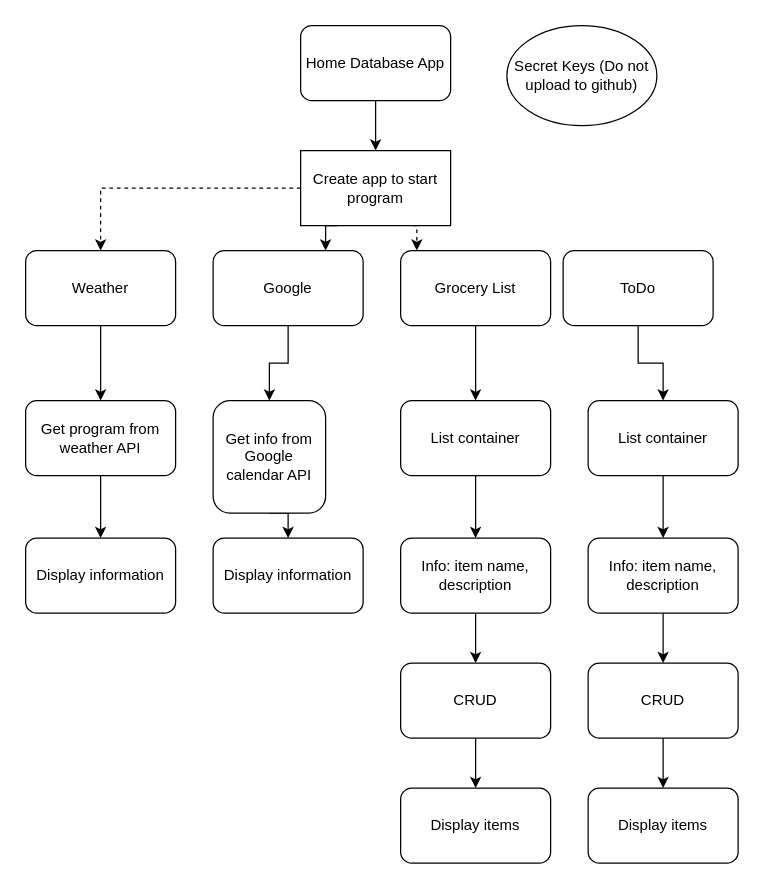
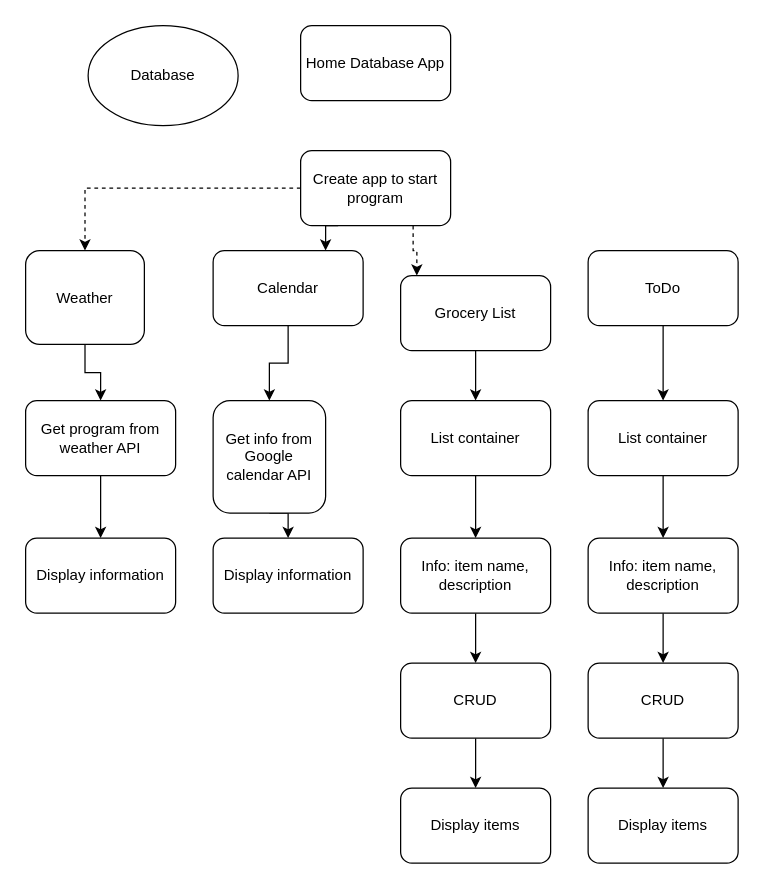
node "Database": added
node "Secret Keys (Do not upload to github)": removed
edge "Home Database App" -> "Create app to start program": removed
node "Create app to start program": shape rectangle -> rounded rectangle
node "Weather": size 150x75 -> 119x94
node "Google": label "Google" -> "Calendar"
node "Grocery List": moved (476, 288) -> (476, 313)
node "ToDo": moved (638, 288) -> (663, 288)
